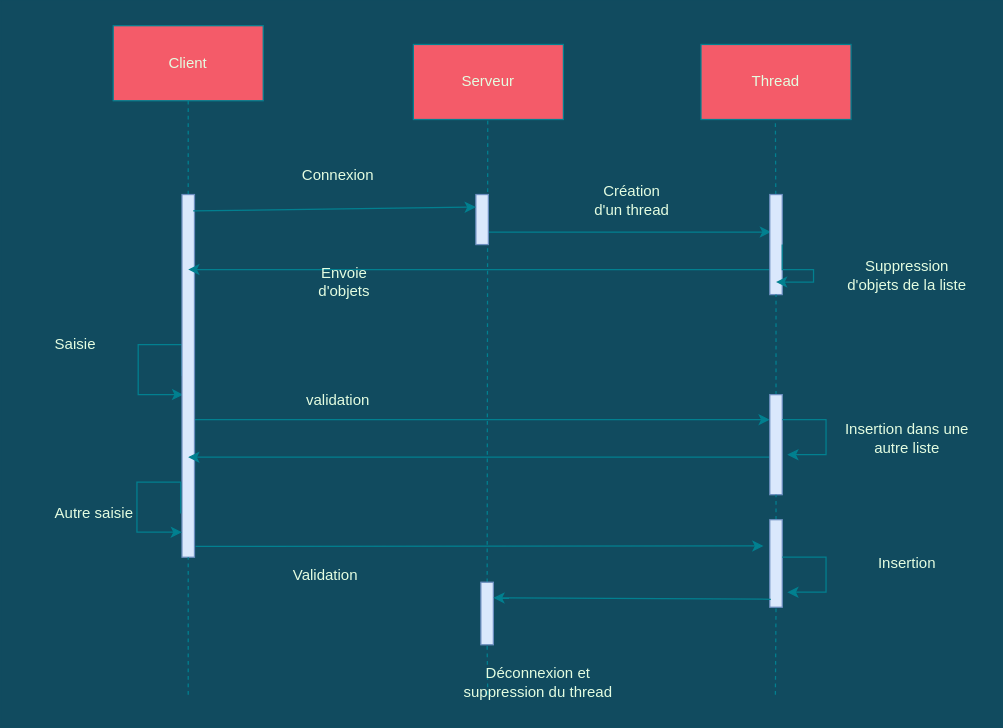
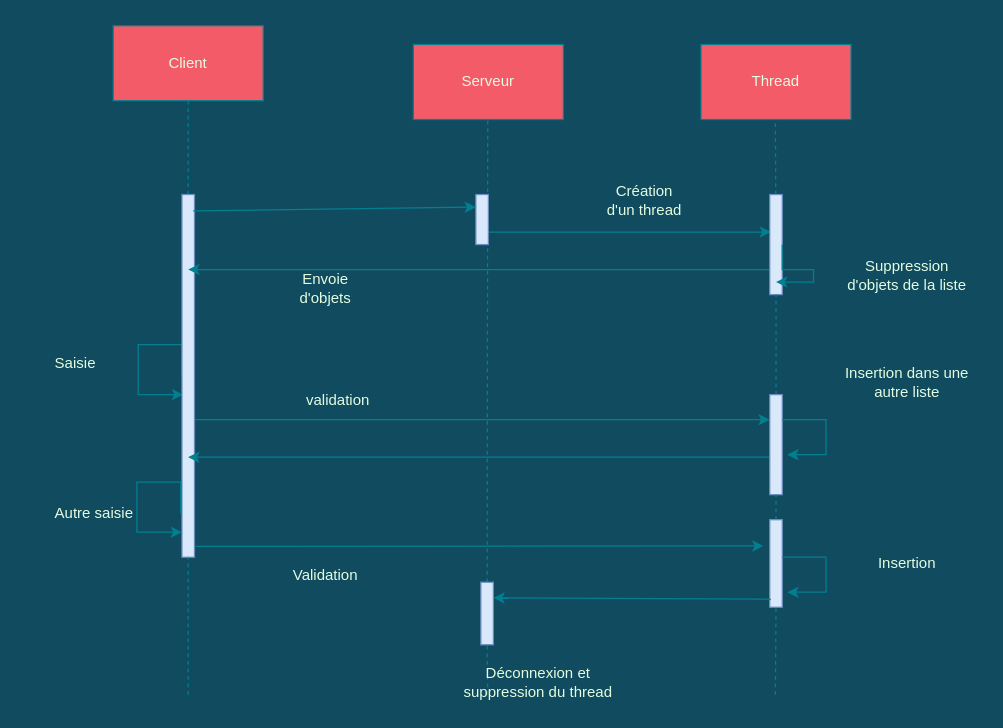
node "Connexion": removed
node "Création d'un thread": moved (632, 201) -> (644, 201)
node "Envoie d'objets": moved (344, 282) -> (326, 288)
node "Saisie": moved (76, 344) -> (76, 363)
node "Insertion dans une autre liste": moved (907, 438) -> (907, 382)
